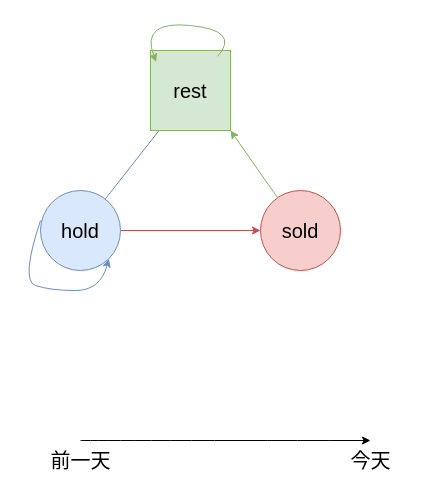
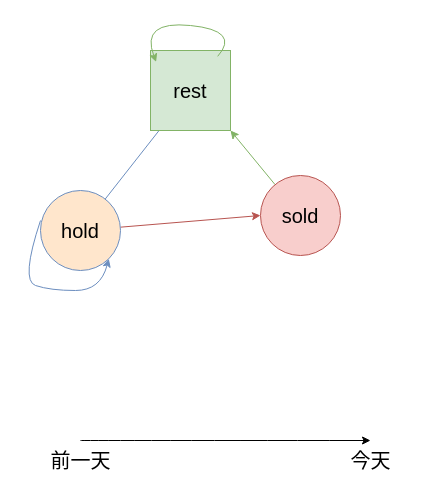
node "hold": fillcolor #dae8fc -> #ffe6cc
node "sold": moved (301, 231) -> (301, 216)
